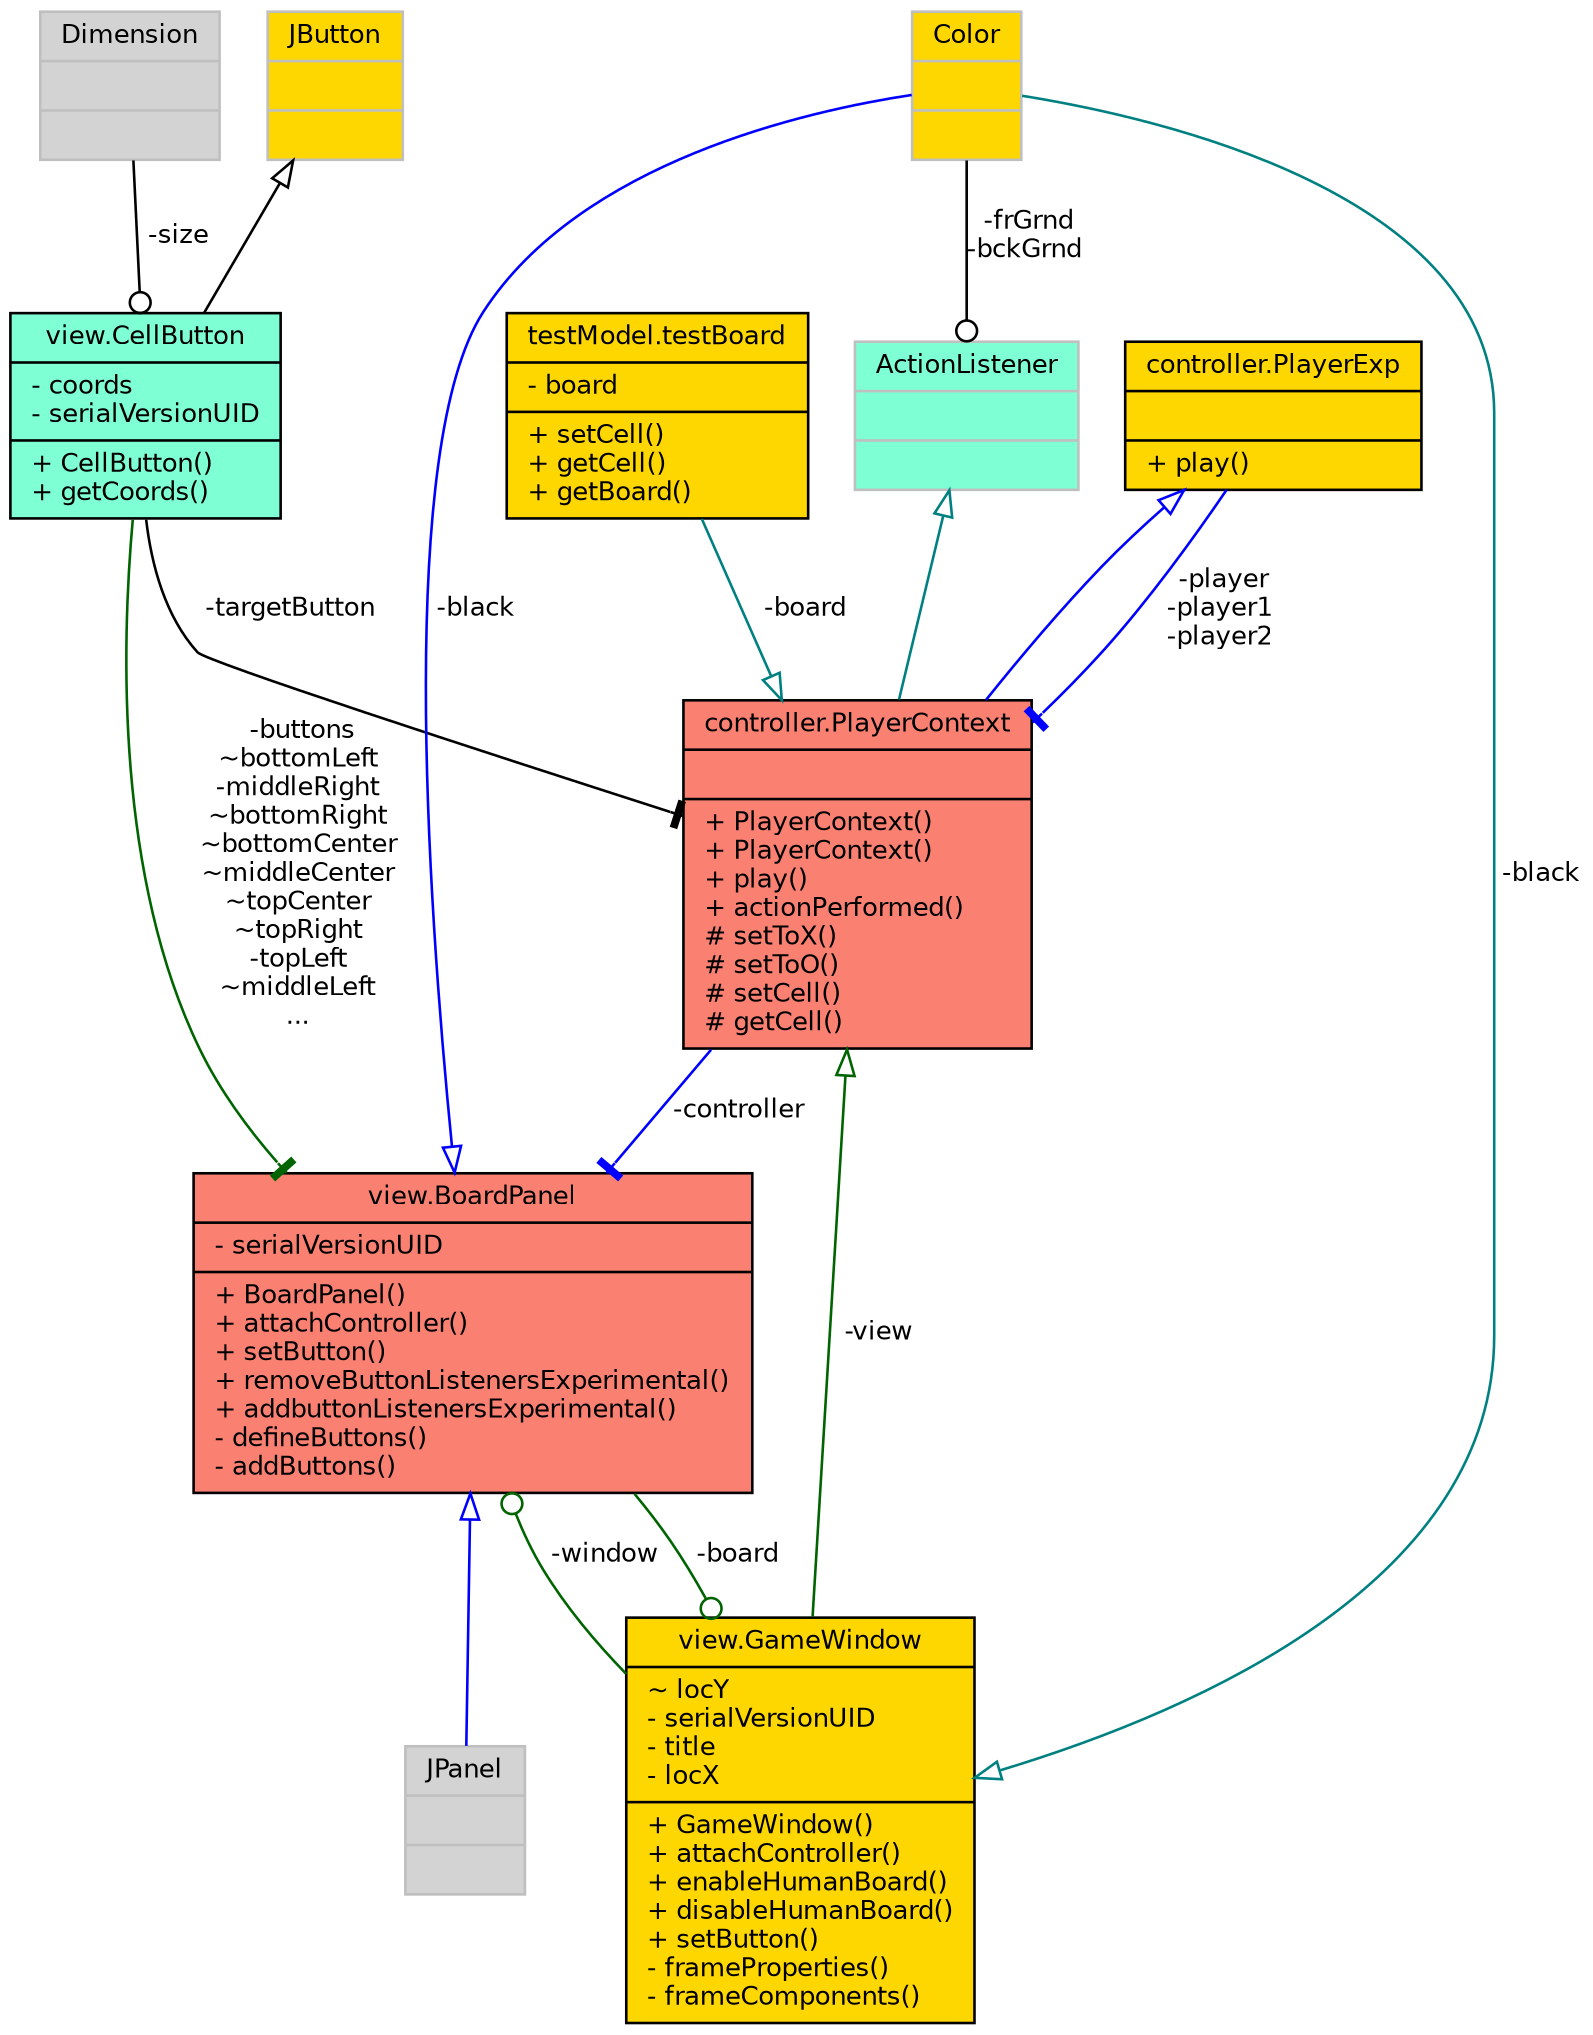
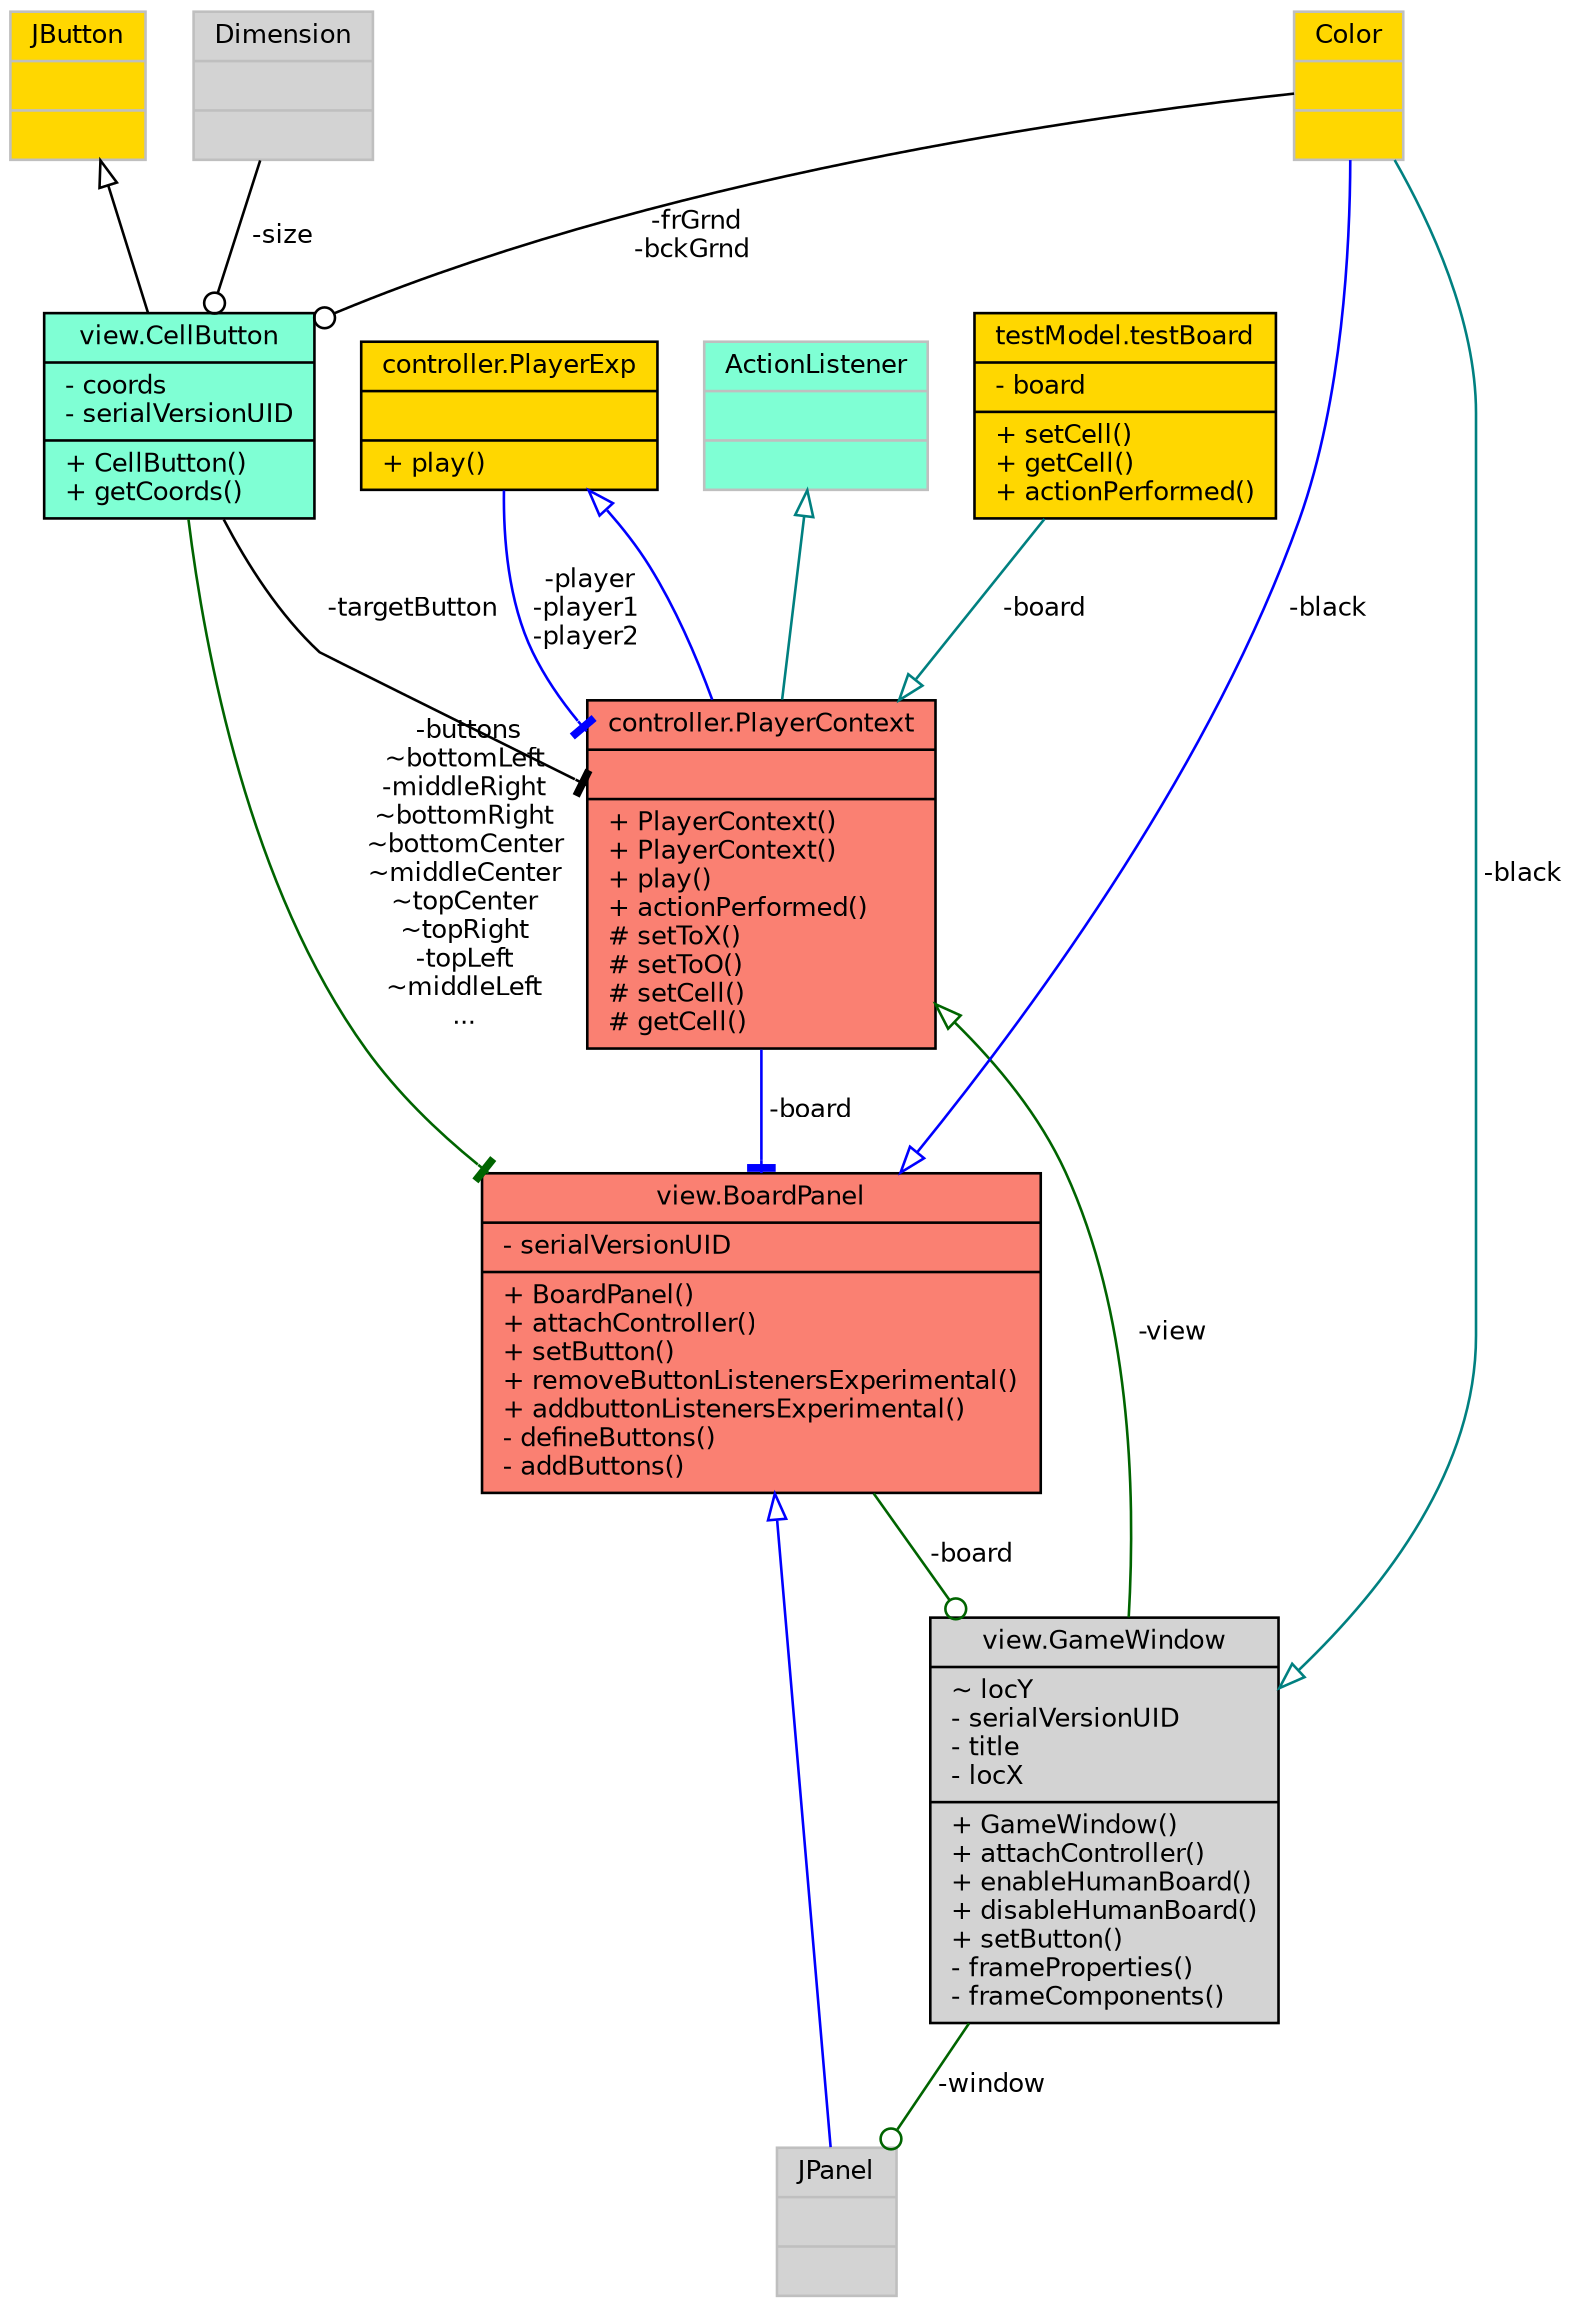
edge "Color" -> "ActionListener": now "Color" -> "view.CellButton"
node "testModel.testBoard": text "+ getBoard()" -> "+ actionPerformed()"
edge "controller.PlayerContext" -> "view.BoardPanel": label " -controller" -> " -board"
edge "view.GameWindow" -> "view.BoardPanel": now "view.GameWindow" -> "JPanel"
node "view.GameWindow": fillcolor gold -> lightgrey
